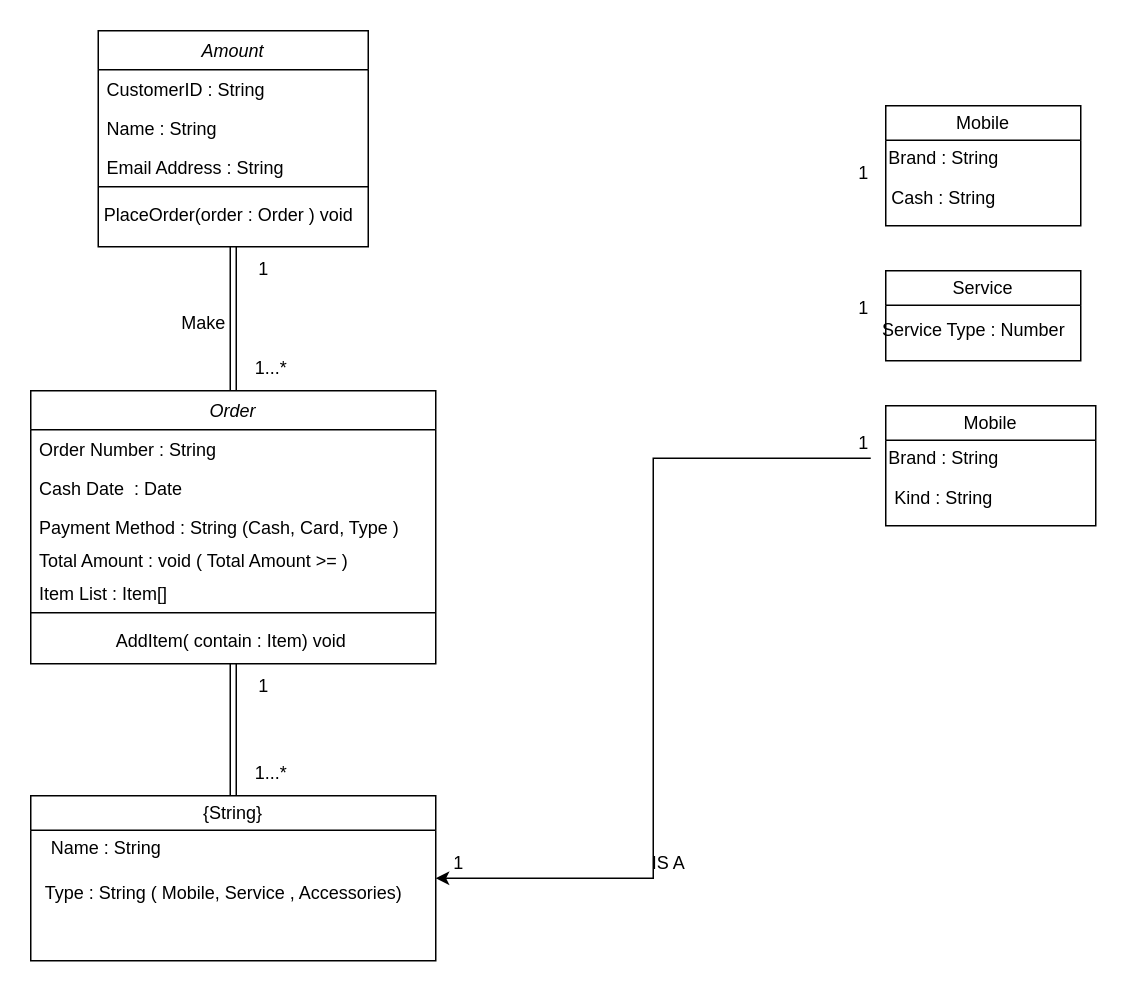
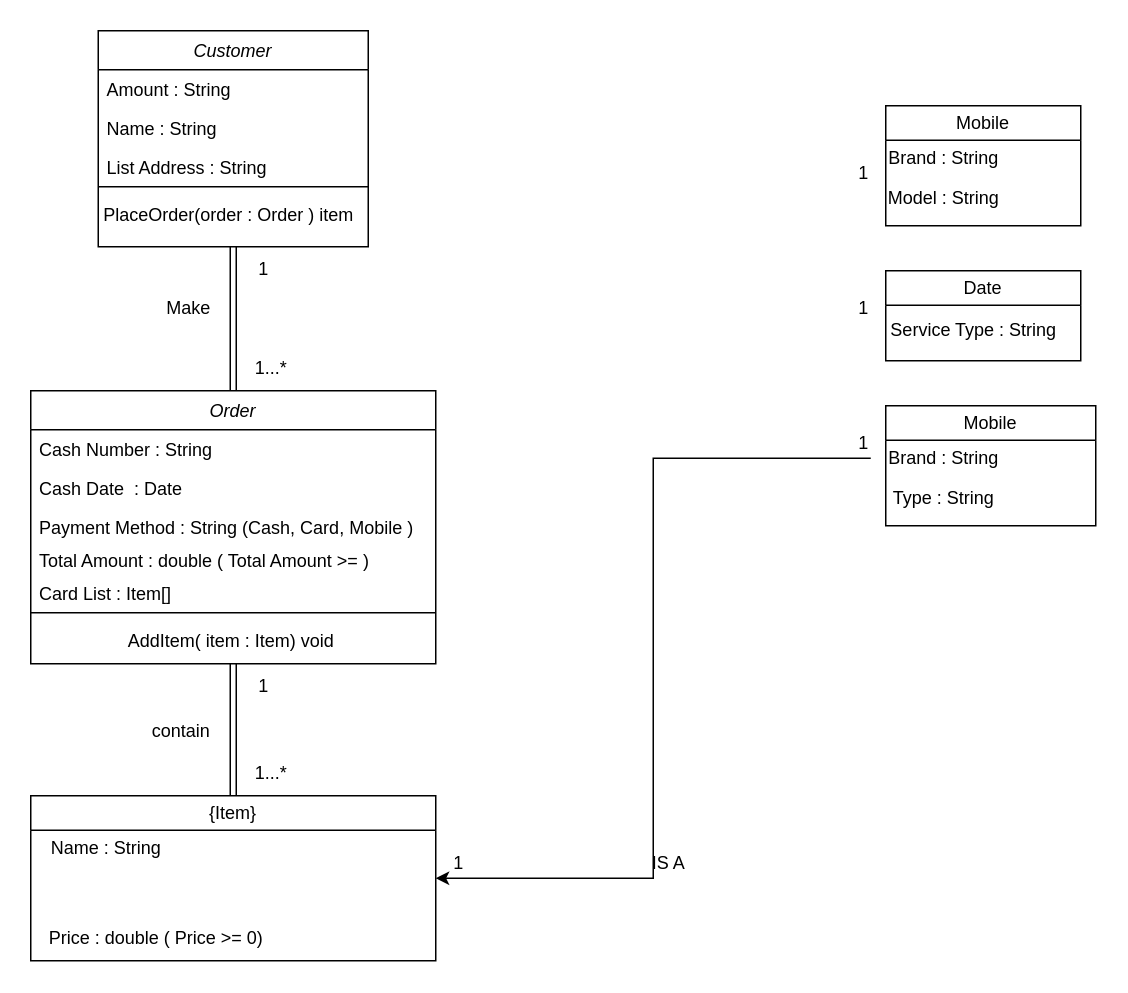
node "Amount": label "Amount" -> "Customer"
node "CustomerID : String": label "CustomerID : String" -> "Amount : String"
node "Email Address : String": label "Email Address : String" -> "List Address : String"
node "Cash : String": label "Cash : String" -> "Model : String"
node "PlaceOrder(order : Order ) void": label "PlaceOrder(order : Order ) void" -> "PlaceOrder(order : Order ) item"
node "Service": label "Service" -> "Date"
node "Make": moved (203, 323) -> (188, 308)
node "Service Type : Number": label "Service Type : Number" -> "Service Type : String"
node "Order Number : String": label "Order Number : String" -> "Cash Number : String"
node "Kind : String": label "Kind : String" -> "Type : String"
node "Payment Method : String (Cash, Card, Type )": label "Payment Method : String (Cash, Card, Type )" -> "Payment Method : String (Cash, Card, Mobile )"
node "Total Amount : void ( Total Amount >= )": label "Total Amount : void ( Total Amount >= )" -> "Total Amount : double ( Total Amount >= )"
node "Item List : Item[]": label "Item List : Item[]" -> "Card List : Item[]"
node "AddItem( contain : Item) void": label "AddItem( contain : Item) void" -> "AddItem( item : Item) void"
node "contain": added
node "{String}": label "{String}" -> "{Item}"
node "Type : String ( Mobile, Service , Accessories)": removed
node "Price : double ( Price >= 0)": added
